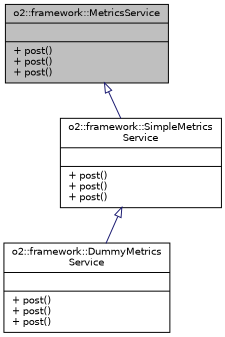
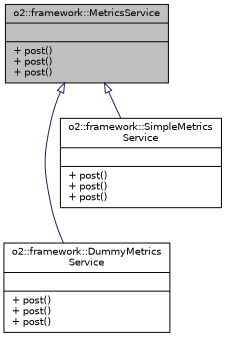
edge "o2::framework::DummyMetrics" -> "o2::framework::SimpleMetrics": now "o2::framework::DummyMetrics" -> "o2::framework::MetricsService"
